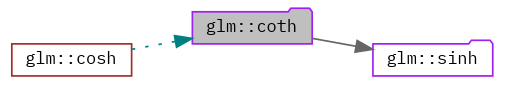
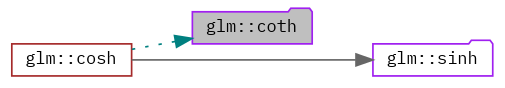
edge "glm::coth" -> "glm::sinh": now "glm::cosh" -> "glm::sinh"
